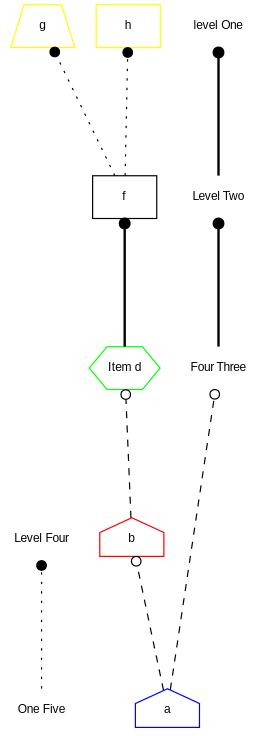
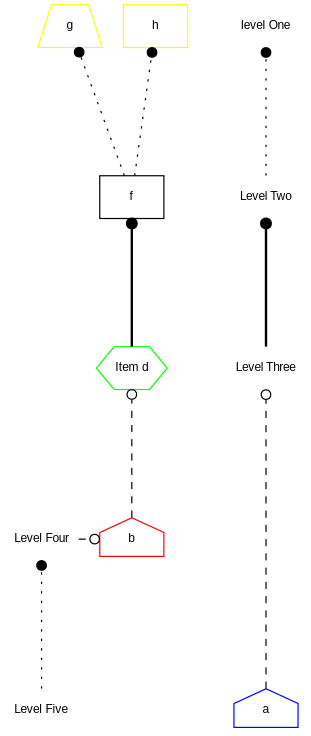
edge "Level Two" -> "level One": style bold -> dotted
node "Four Three": label "Four Three" -> "Level Three"
edge "a" -> "b": now "Level Four" -> "b"
node "One Five": label "One Five" -> "Level Five"
